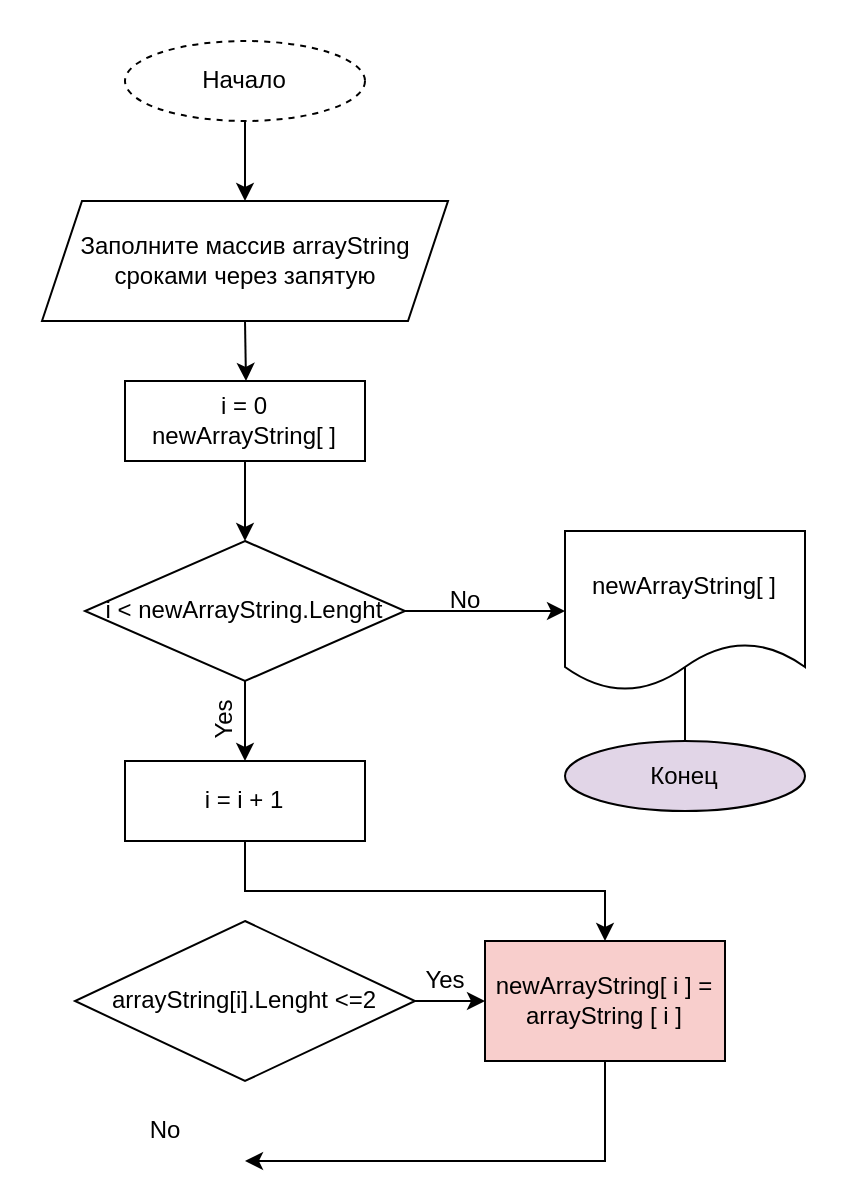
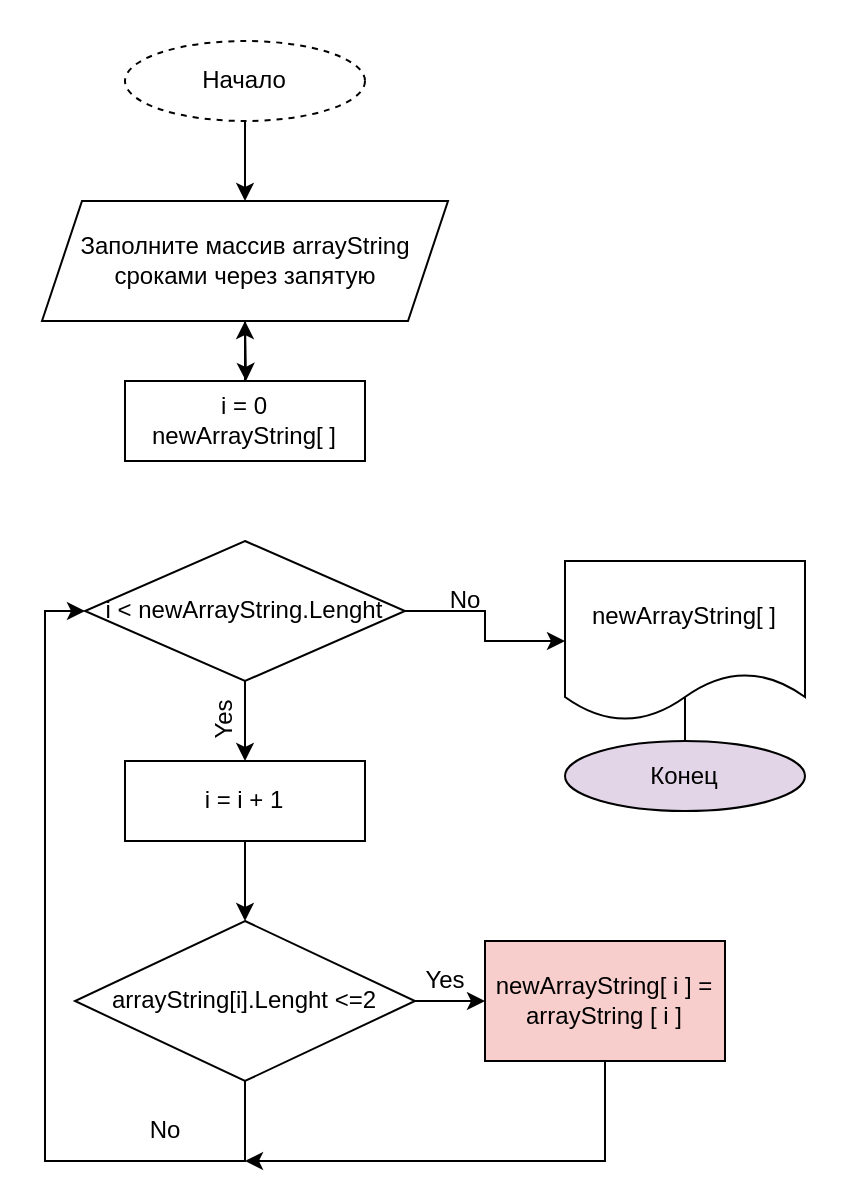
edge "i = 0 newArrayString[ ]" -> "i < newArrayString.Lenght": now "i = 0 newArrayString[ ]" -> "Заполните массив arrayString сроками через запятую"
node "newArrayString[ ]": moved (685, 611) -> (685, 641)
edge "i = i + 1" -> "newArrayString[ i ] = arrayString [ i ]": now "i = i + 1" -> "arrayString[i].Lenght <=2"
edge "arrayString[i].Lenght <=2" -> "i < newArrayString.Lenght": added
